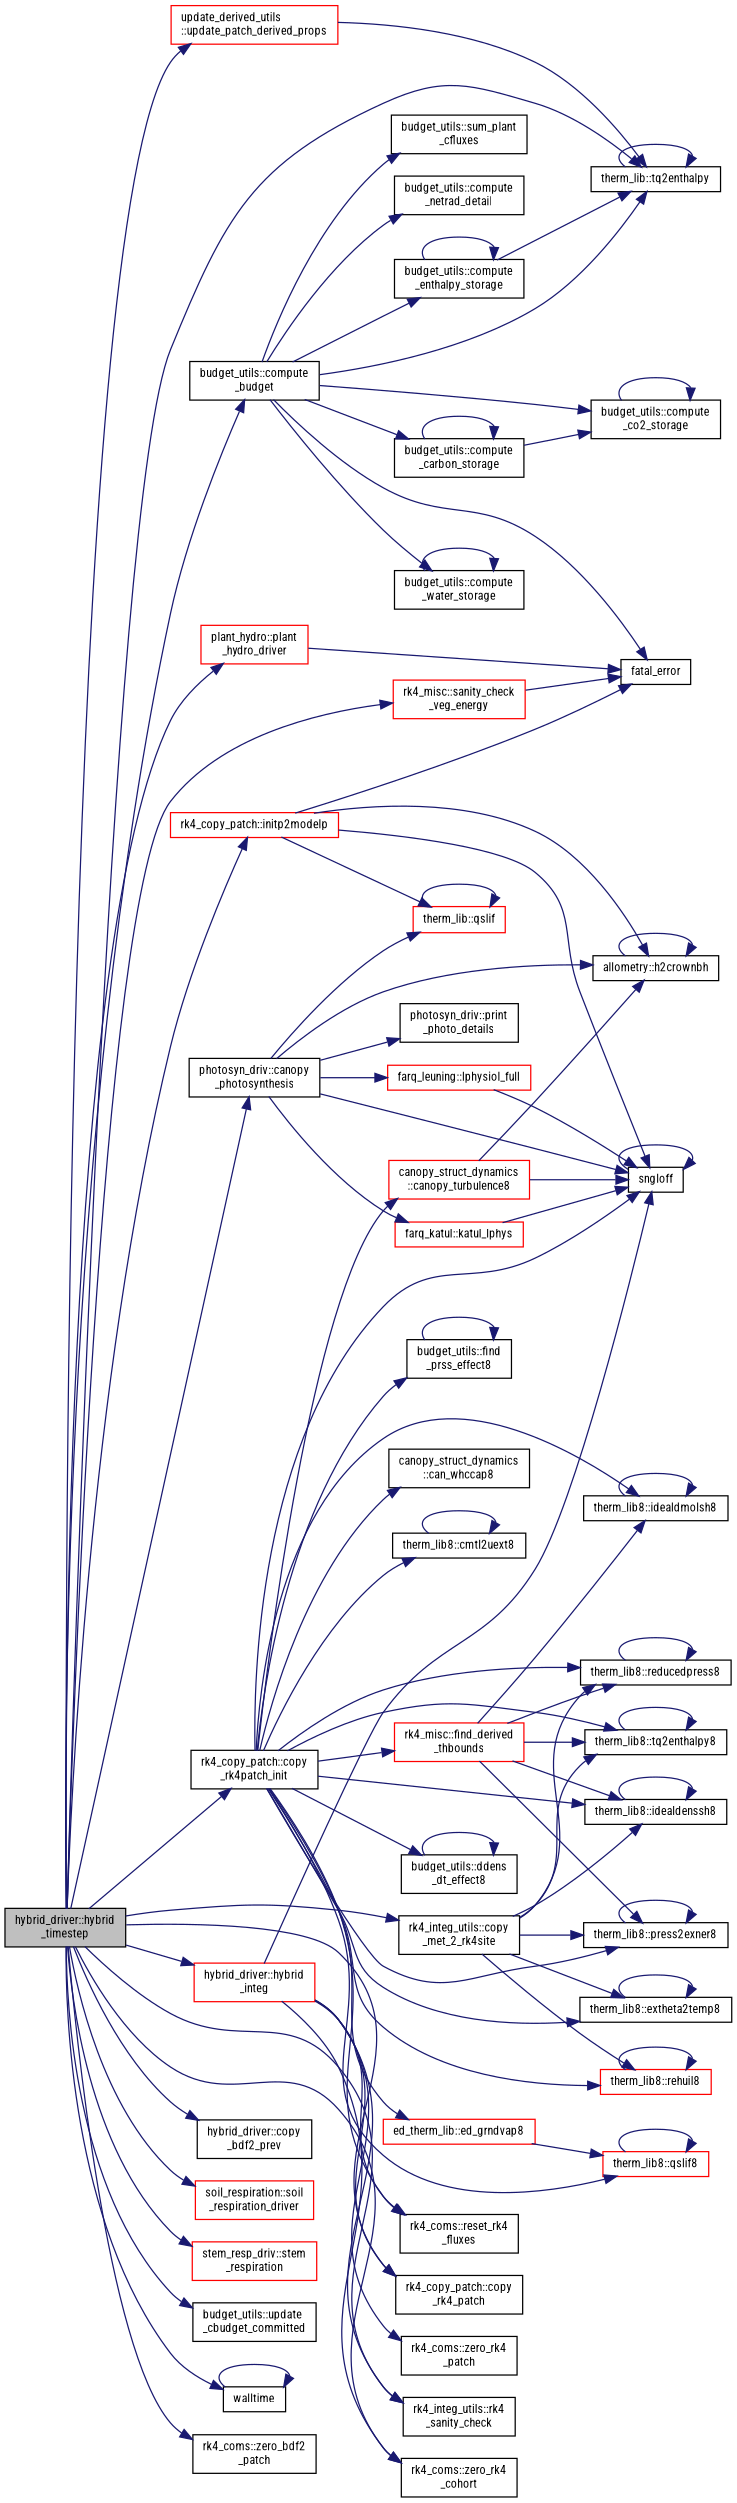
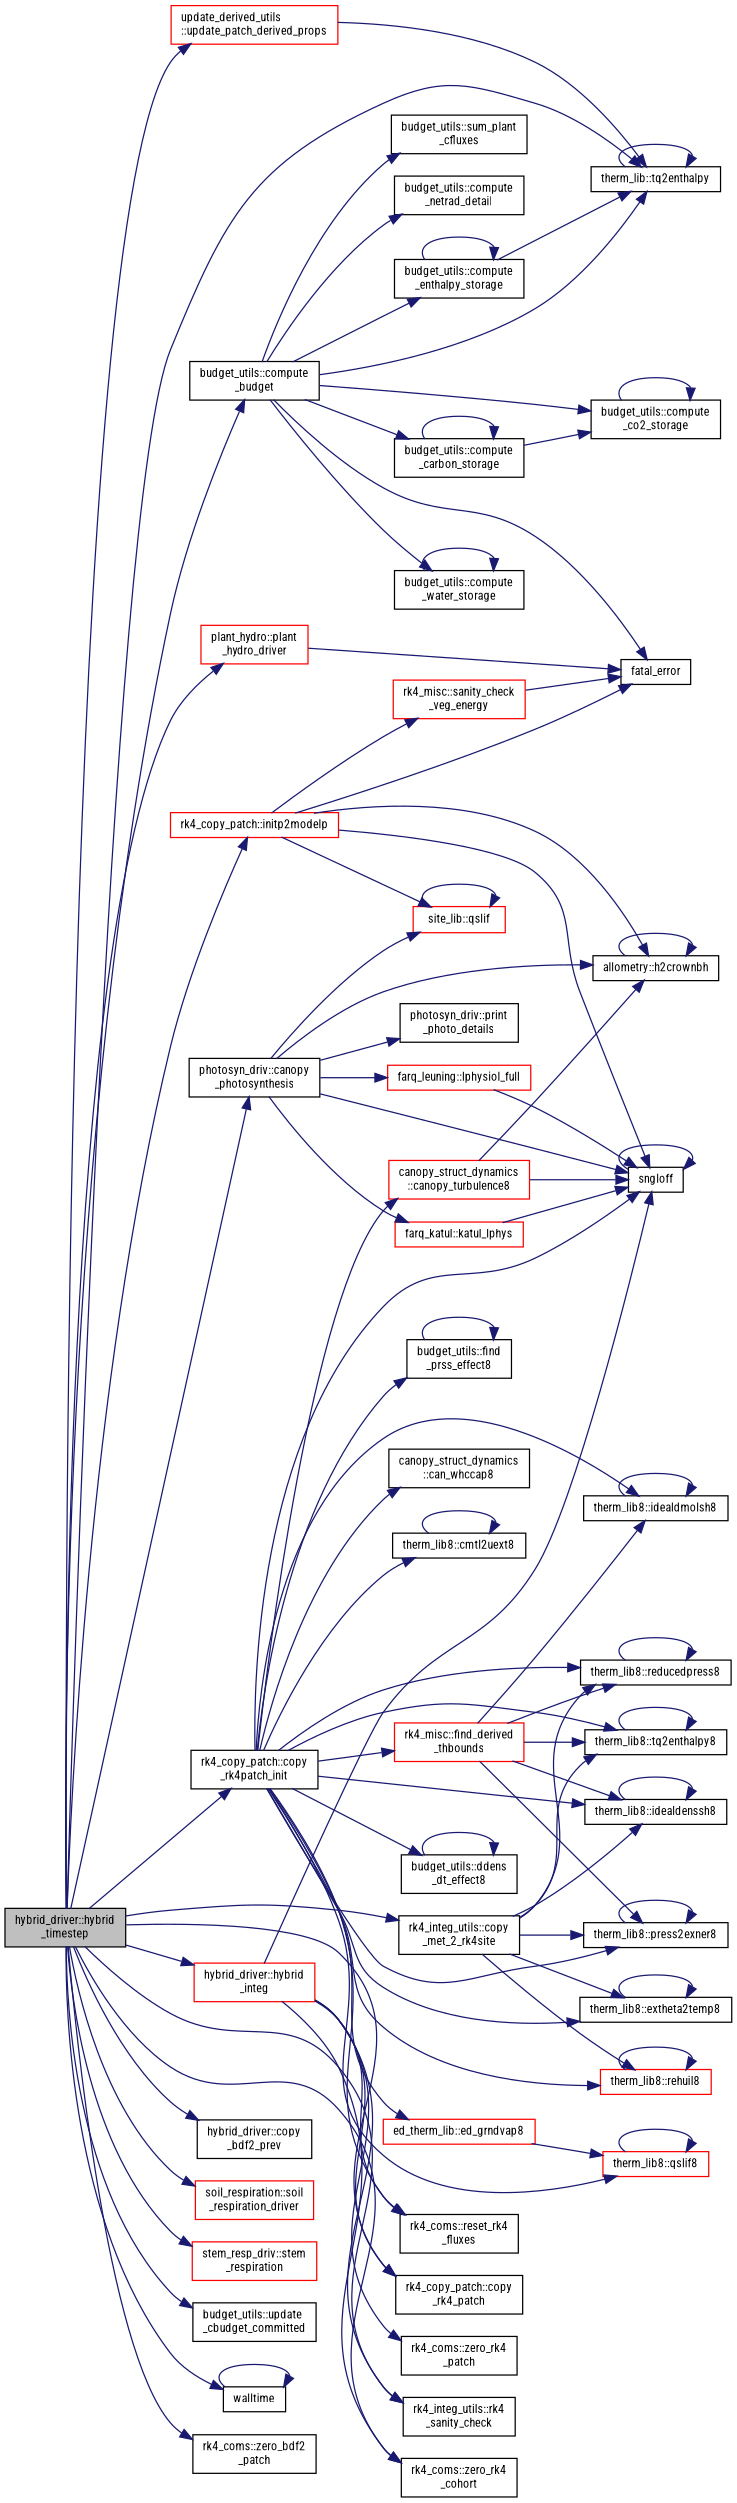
node "therm_lib::qslif": label "therm_lib::qslif" -> "site_lib::qslif"
edge "hybrid_driver::hybrid _timestep" -> "rk4_misc::sanity_check _veg_energy": now "rk4_copy_patch::initp2modelp" -> "rk4_misc::sanity_check _veg_energy"
